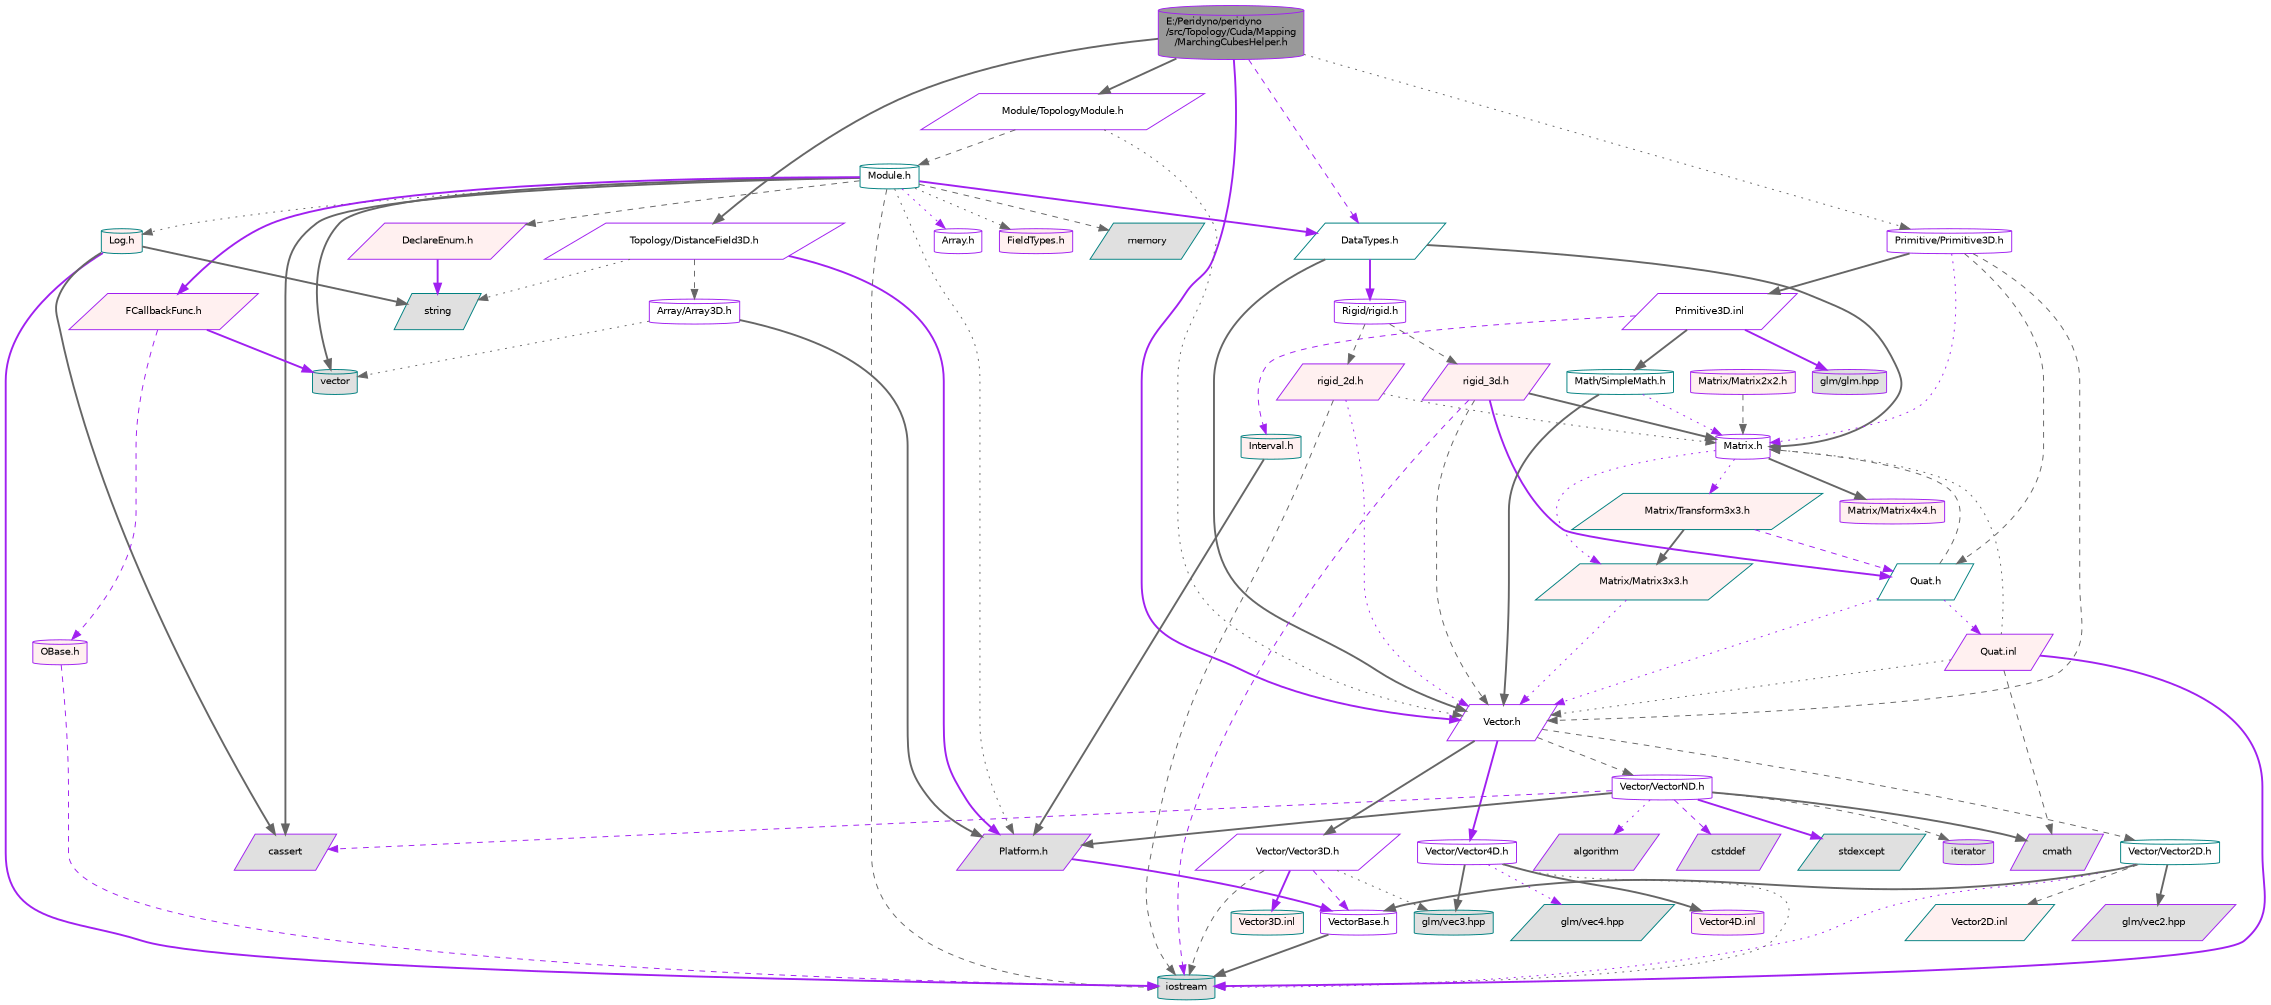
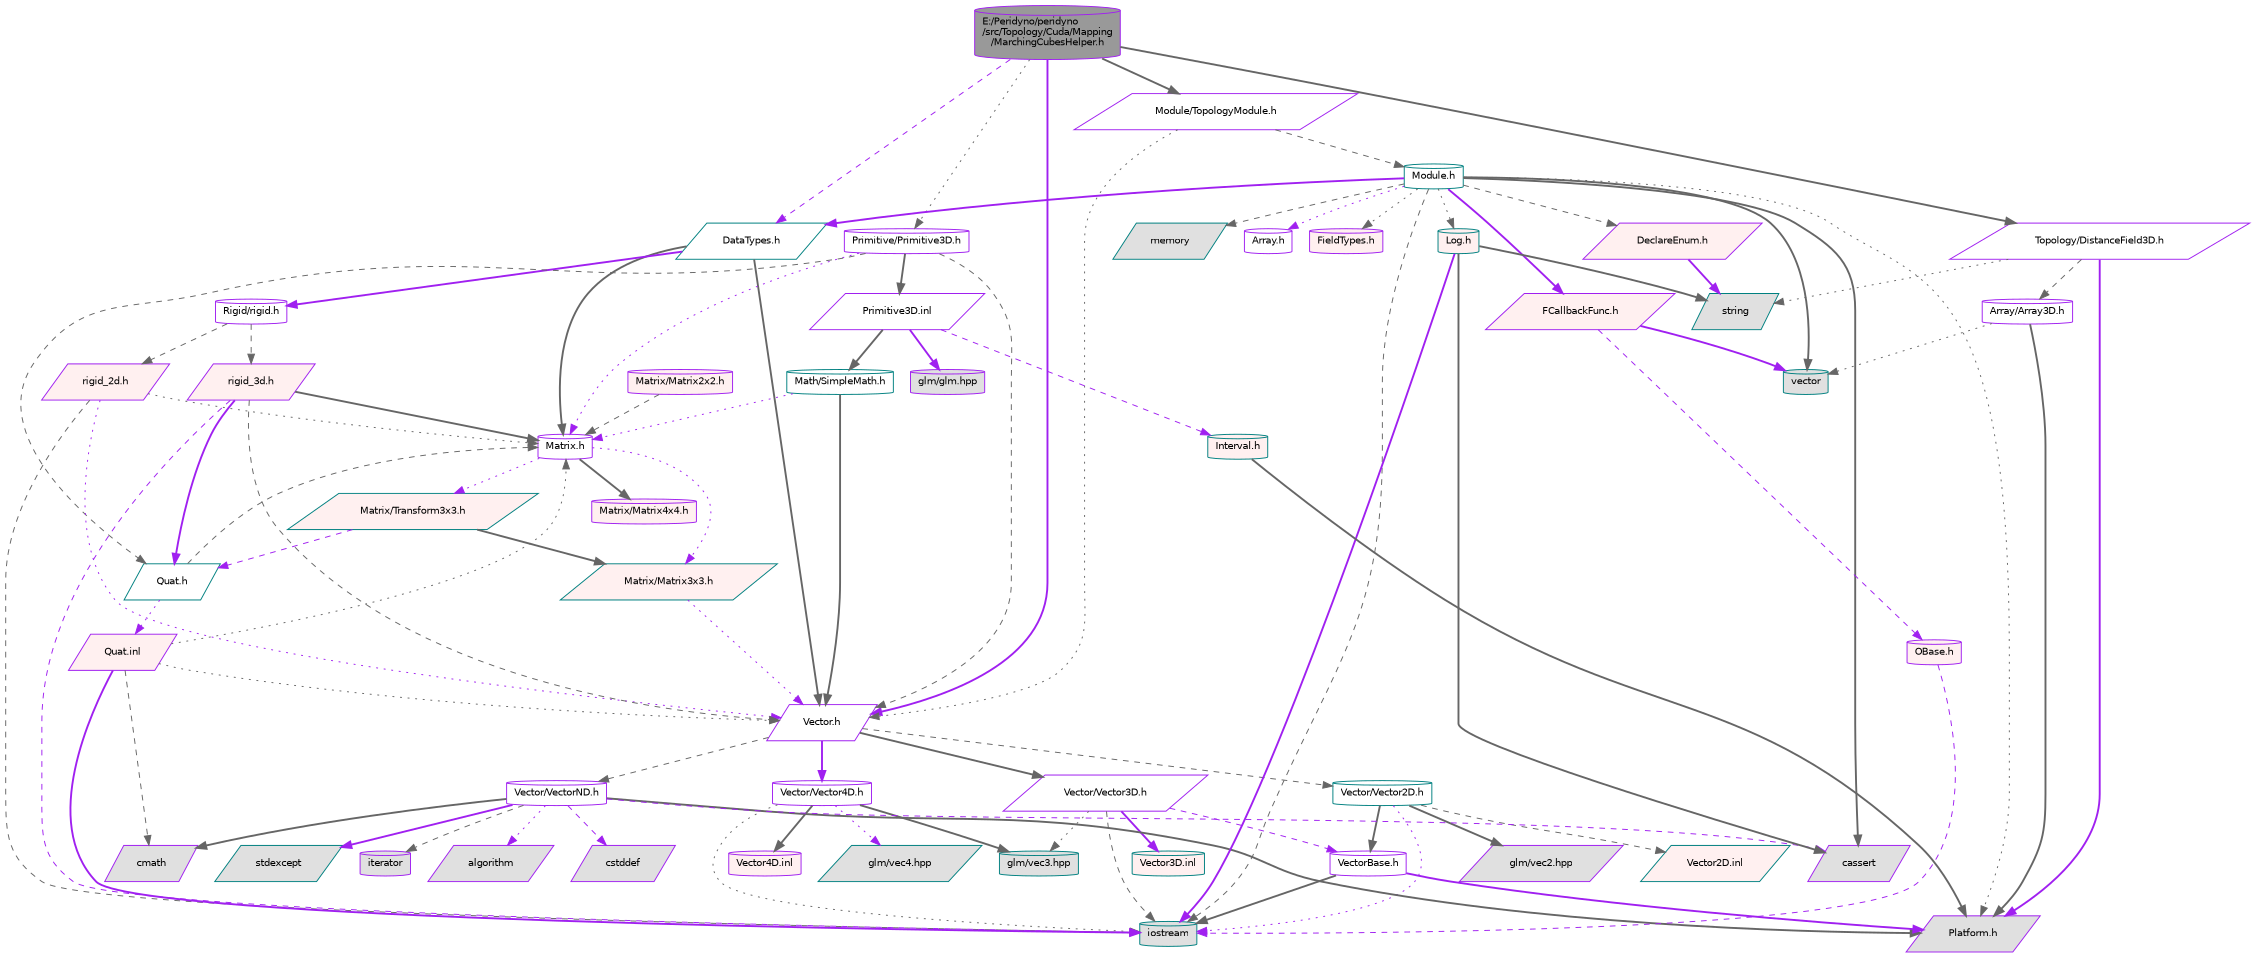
edge "Quat.h" -> "Vector.h": removed
edge "Platform.h" -> "VectorBase.h": reversed
